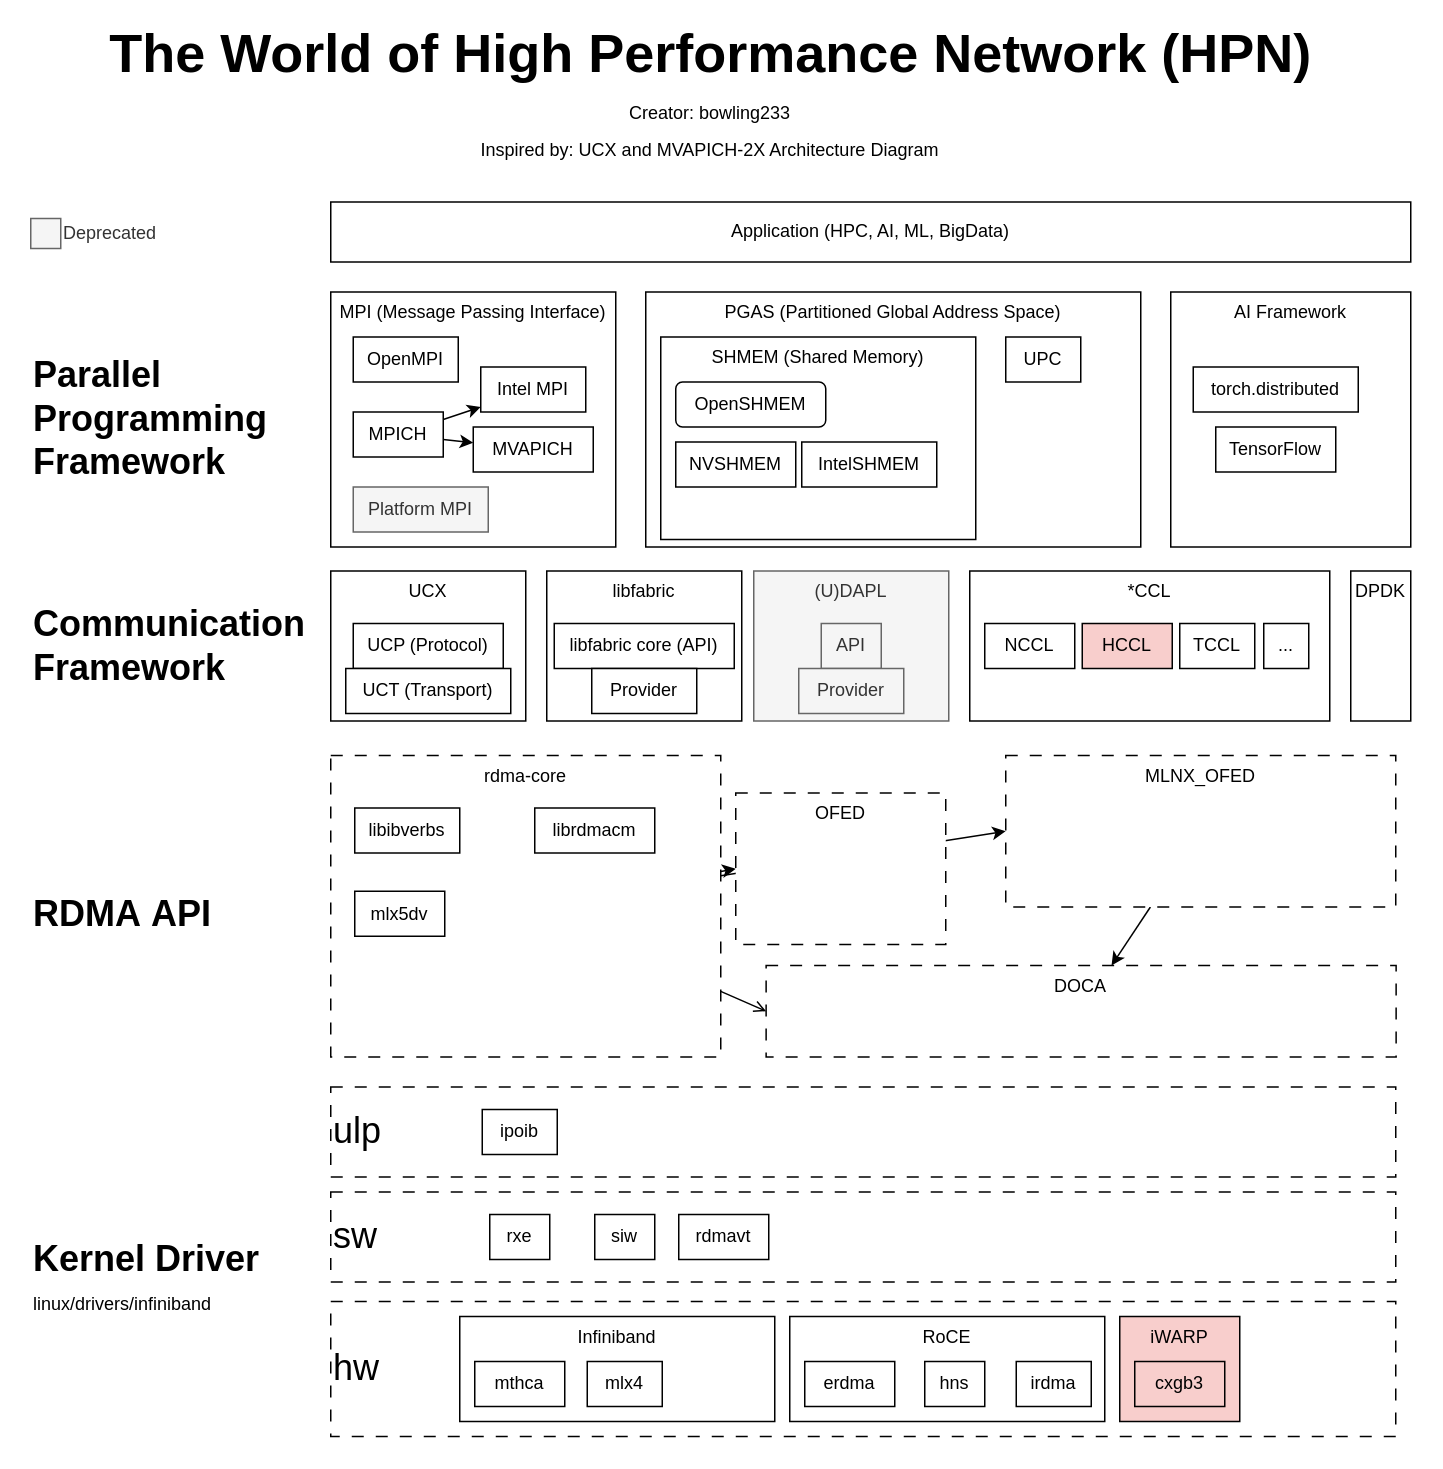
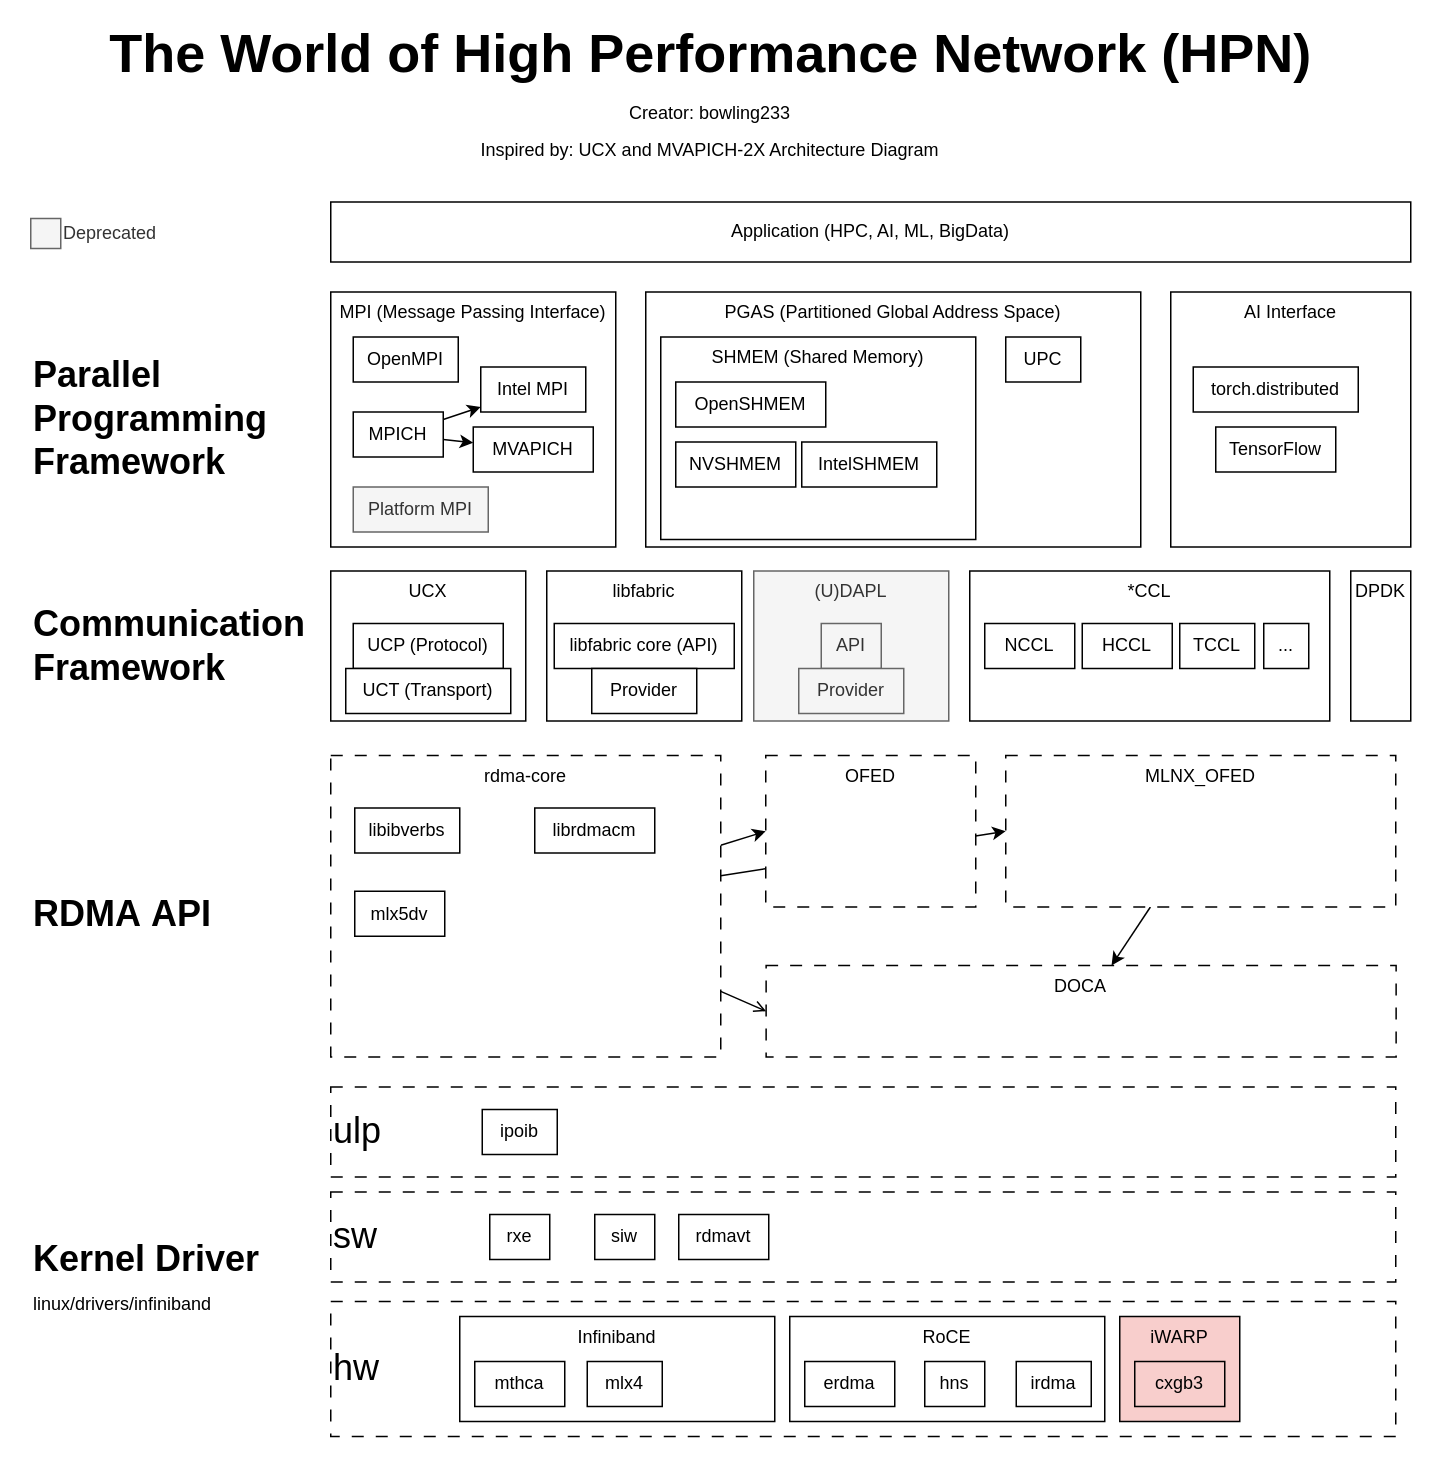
node "AI Framework": label "AI Framework" -> "AI Interface"
node "OpenSHMEM": shape rounded rectangle -> rectangle
node "HCCL": fillcolor #f8cecc -> #ffffff
node "OFED": moved (841, 869) -> (871, 831)
